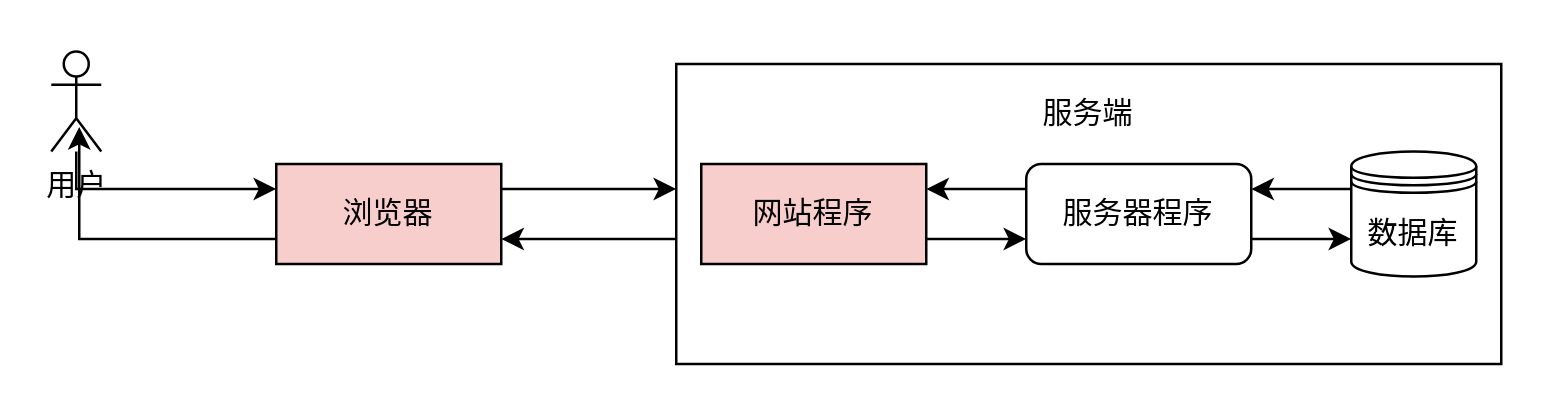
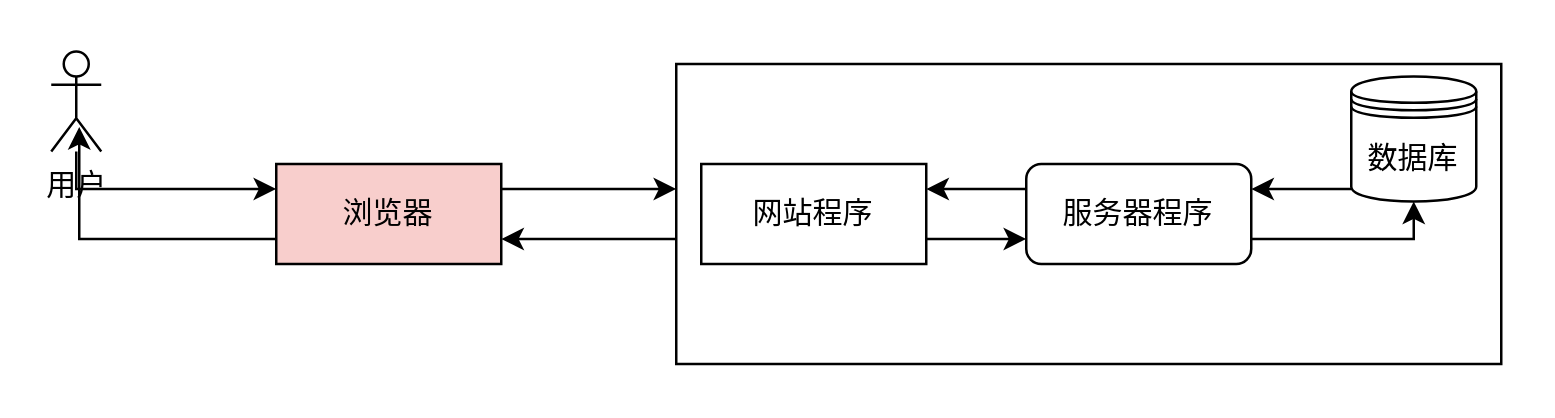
node "服务端": removed
node "网站程序": fillcolor #f8cecc -> #ffffff
node "数据库": moved (1414, 214) -> (1414, 139)
